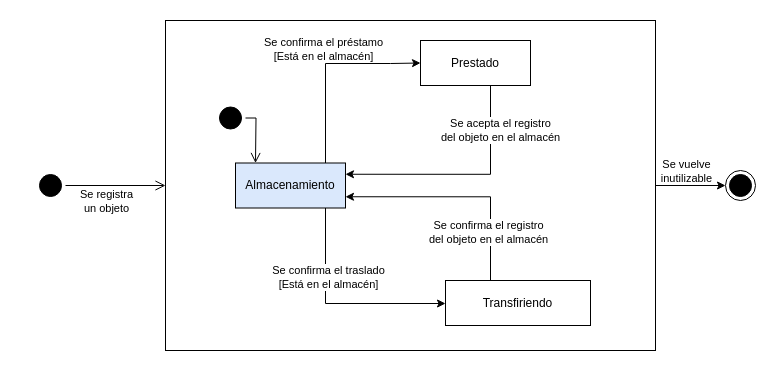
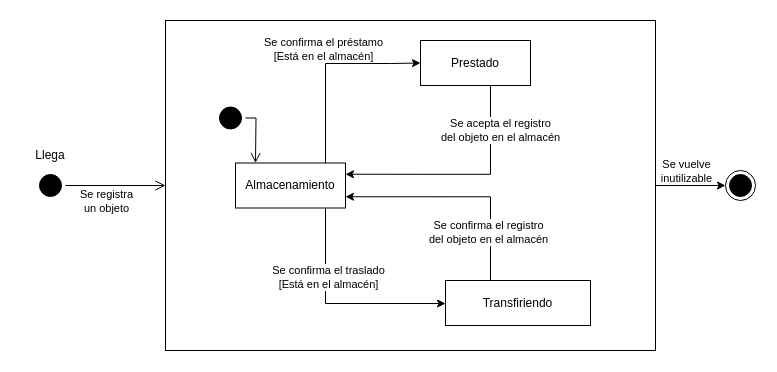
node "Llega": added
node "Almacenamiento": fillcolor #dae8fc -> #ffffff
